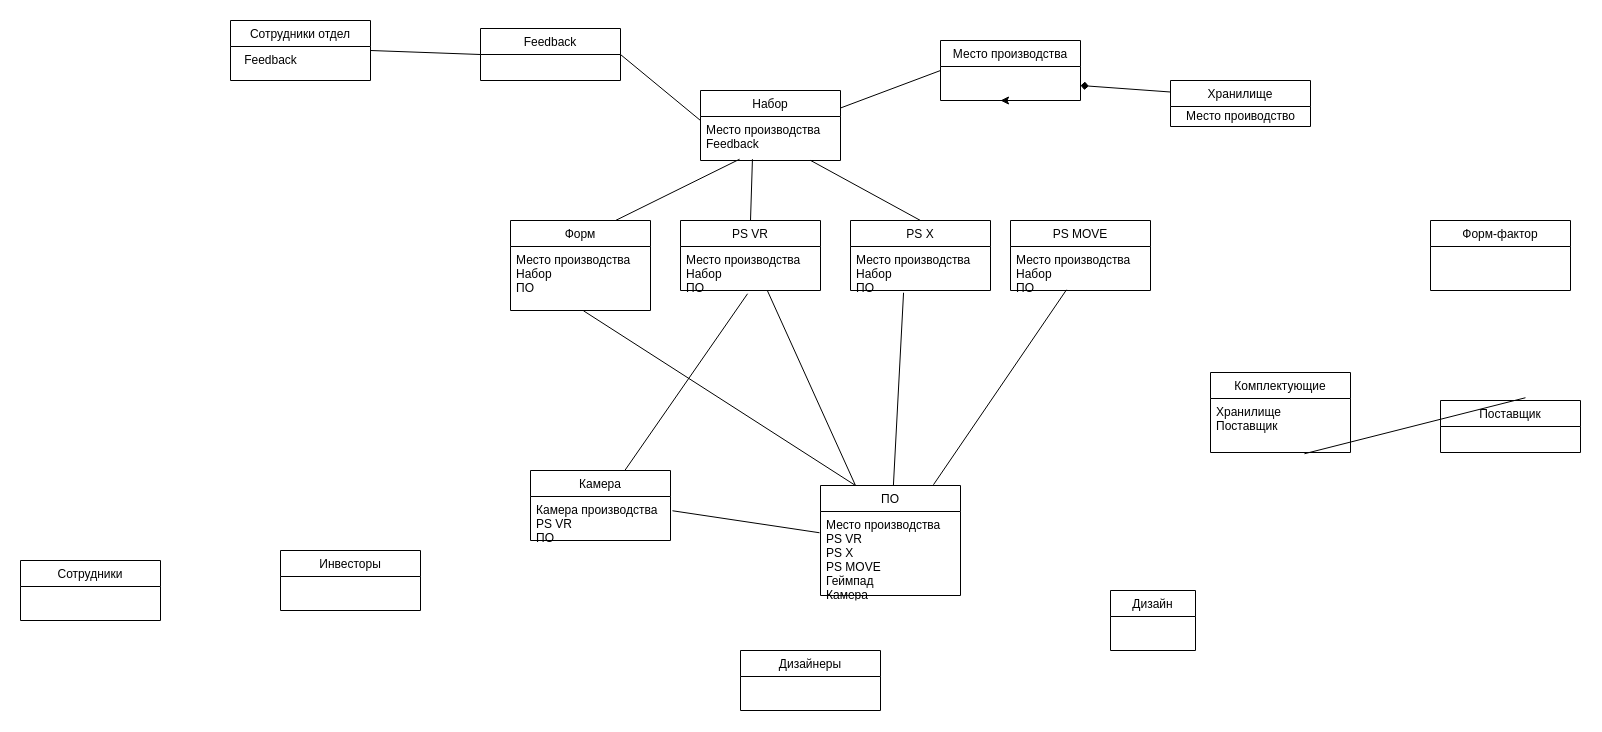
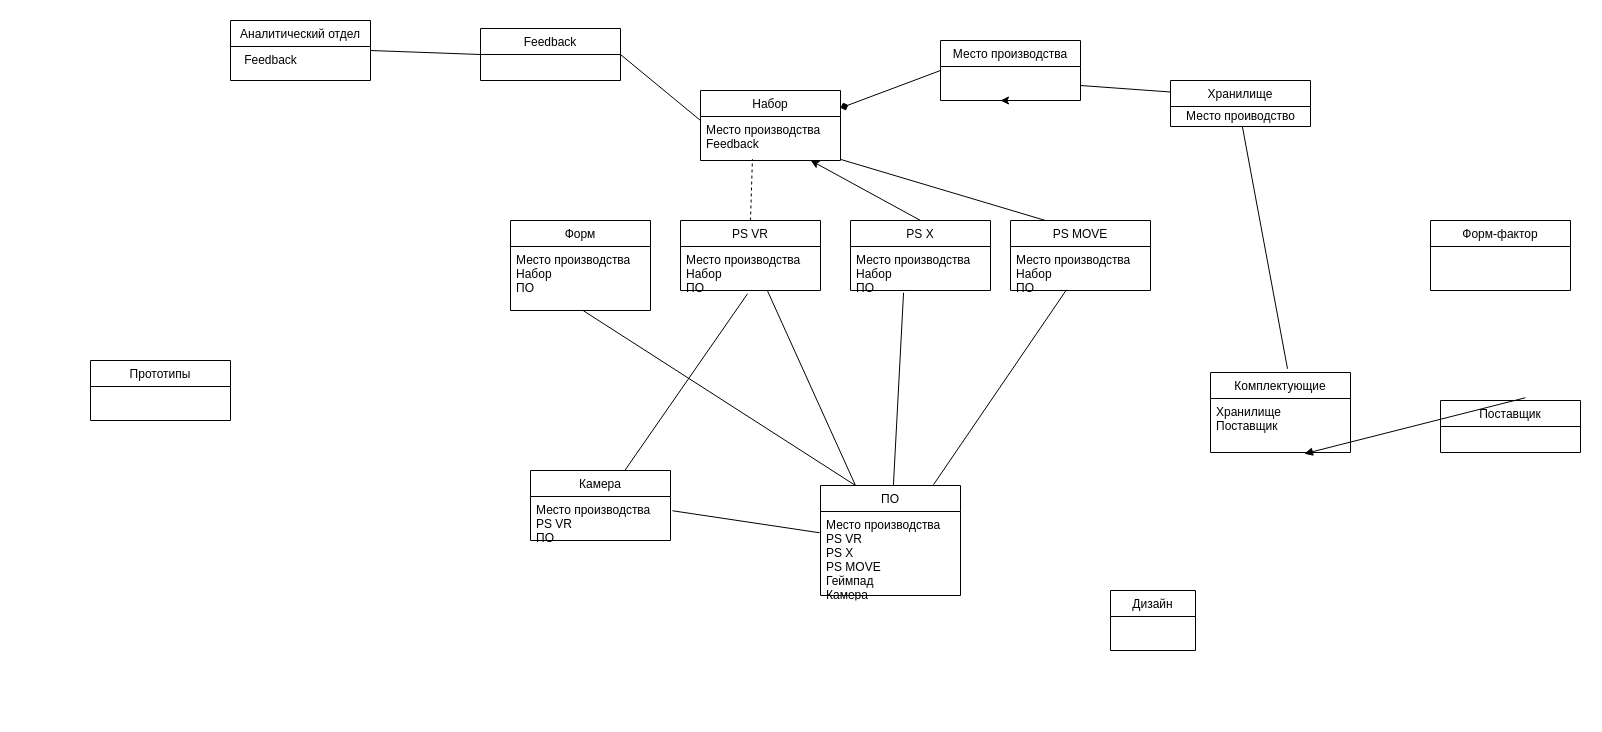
node "Сотрудники отдел": label "Сотрудники отдел" -> "Аналитический отдел"
edge "Хранилище" -> "Место производства": arrowhead diamond -> none
edge "Место производства" -- "Набор": arrowhead none -> diamond
edge "Место производства Feedback" -- "PS X": arrowhead none -> classic
edge "Место производства Feedback" -- "Форм": removed
edge "Место производства Feedback" -- "PS VR": style solid -> dashed
edge "Место производства Feedback" -- "PS MOVE": added
edge "Место проиводство" -- "Комплектующие": added
node "Прототипы": added
edge "Хранилище Поставщик" -- "Поставщик": arrowhead none -> block
node "Камера производства PS VR ПО": label "Камера производства PS VR ПО" -> "Место производства PS VR ПО"
node "Инвесторы": removed
node "Сотрудники": removed
node "Дизайнеры": removed
